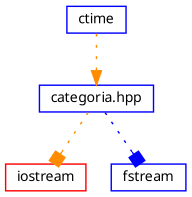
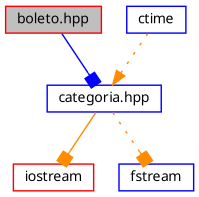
node "boleto.hpp": added
edge "categoria.hpp" -> "iostream": style dotted -> solid
edge "categoria.hpp" -> "fstream": color blue -> darkorange
